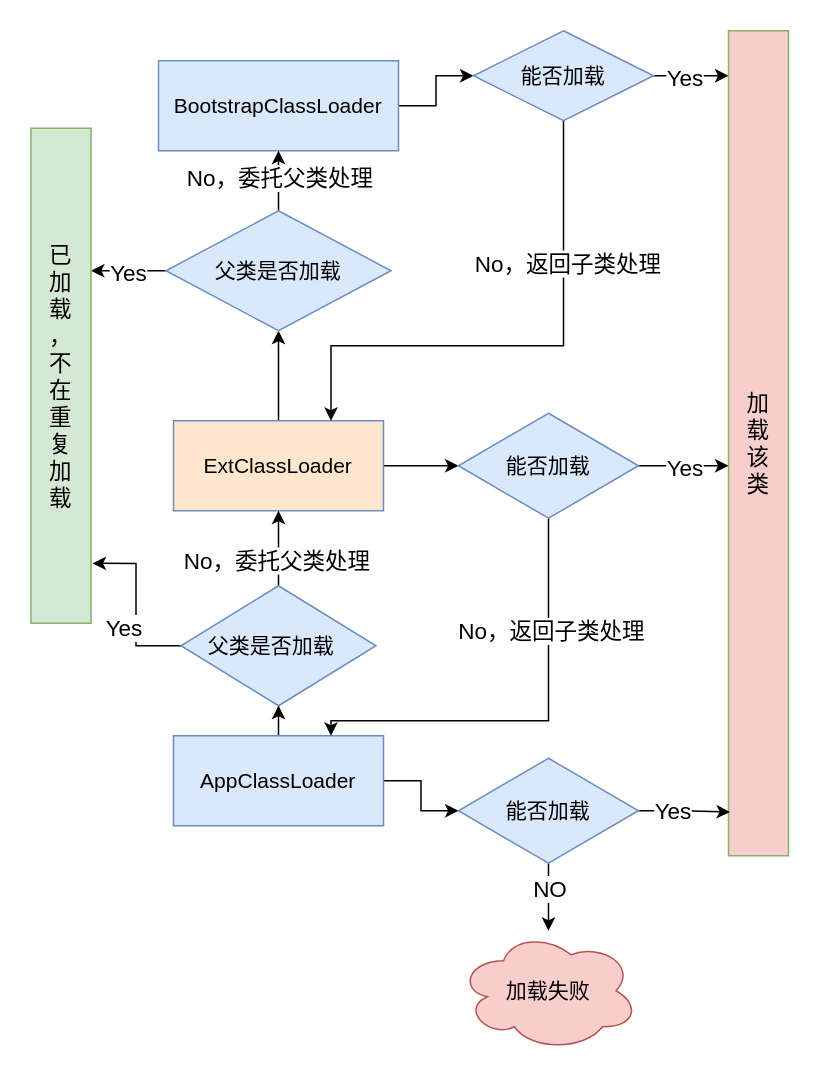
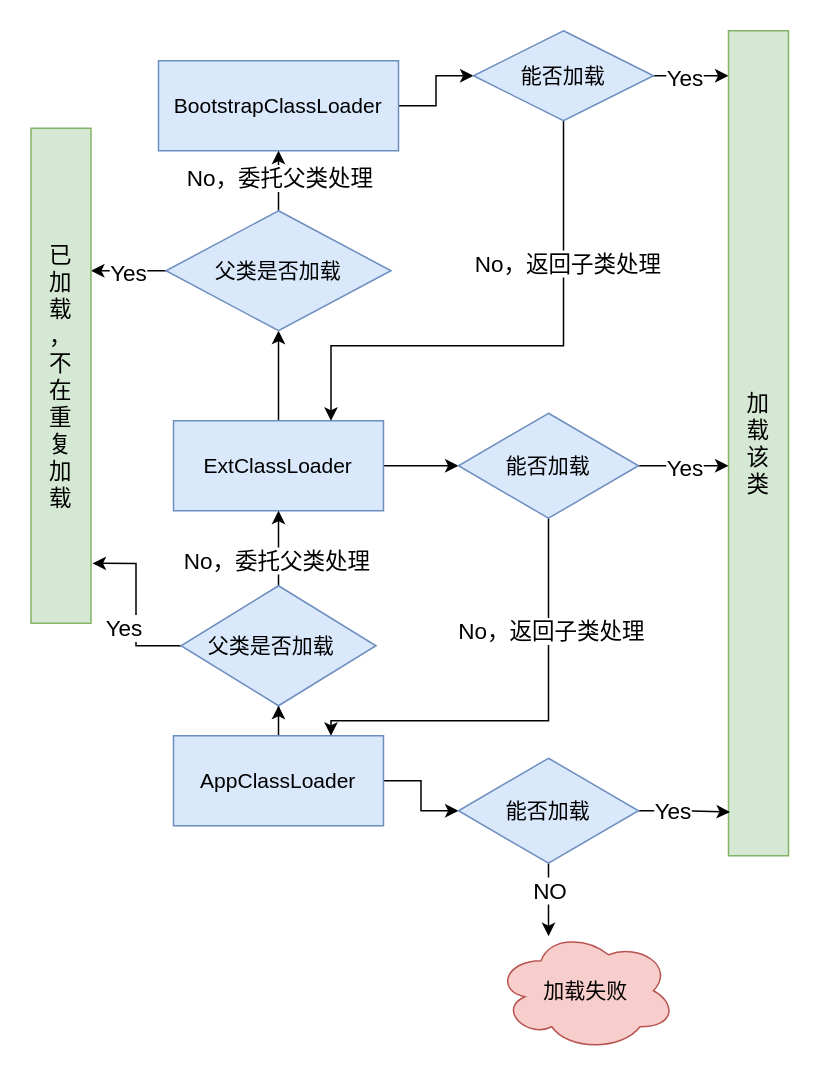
node "加 载 该 类": fillcolor #f8cecc -> #d5e8d4
node "ExtClassLoader": fillcolor #ffe6cc -> #dae8fc
node "加载失败": moved (548, 991) -> (586, 991)
